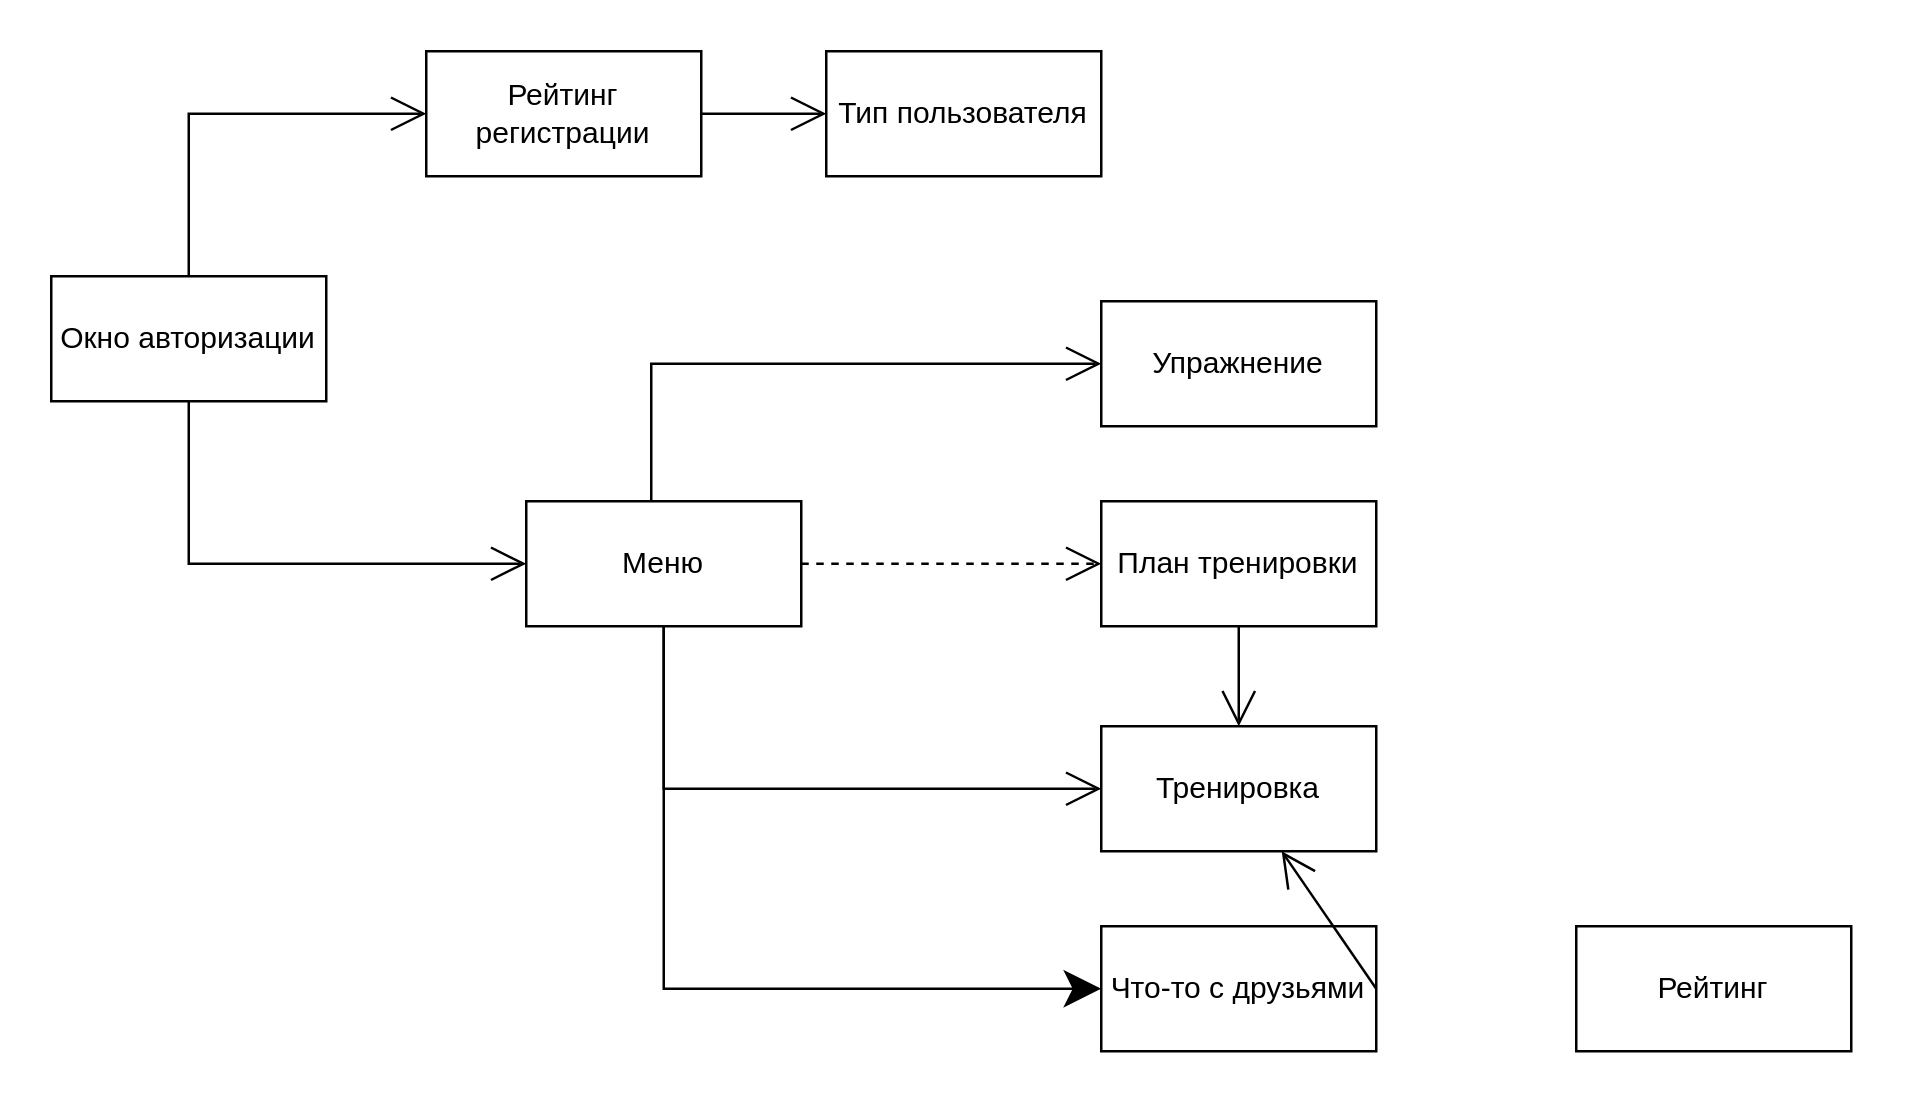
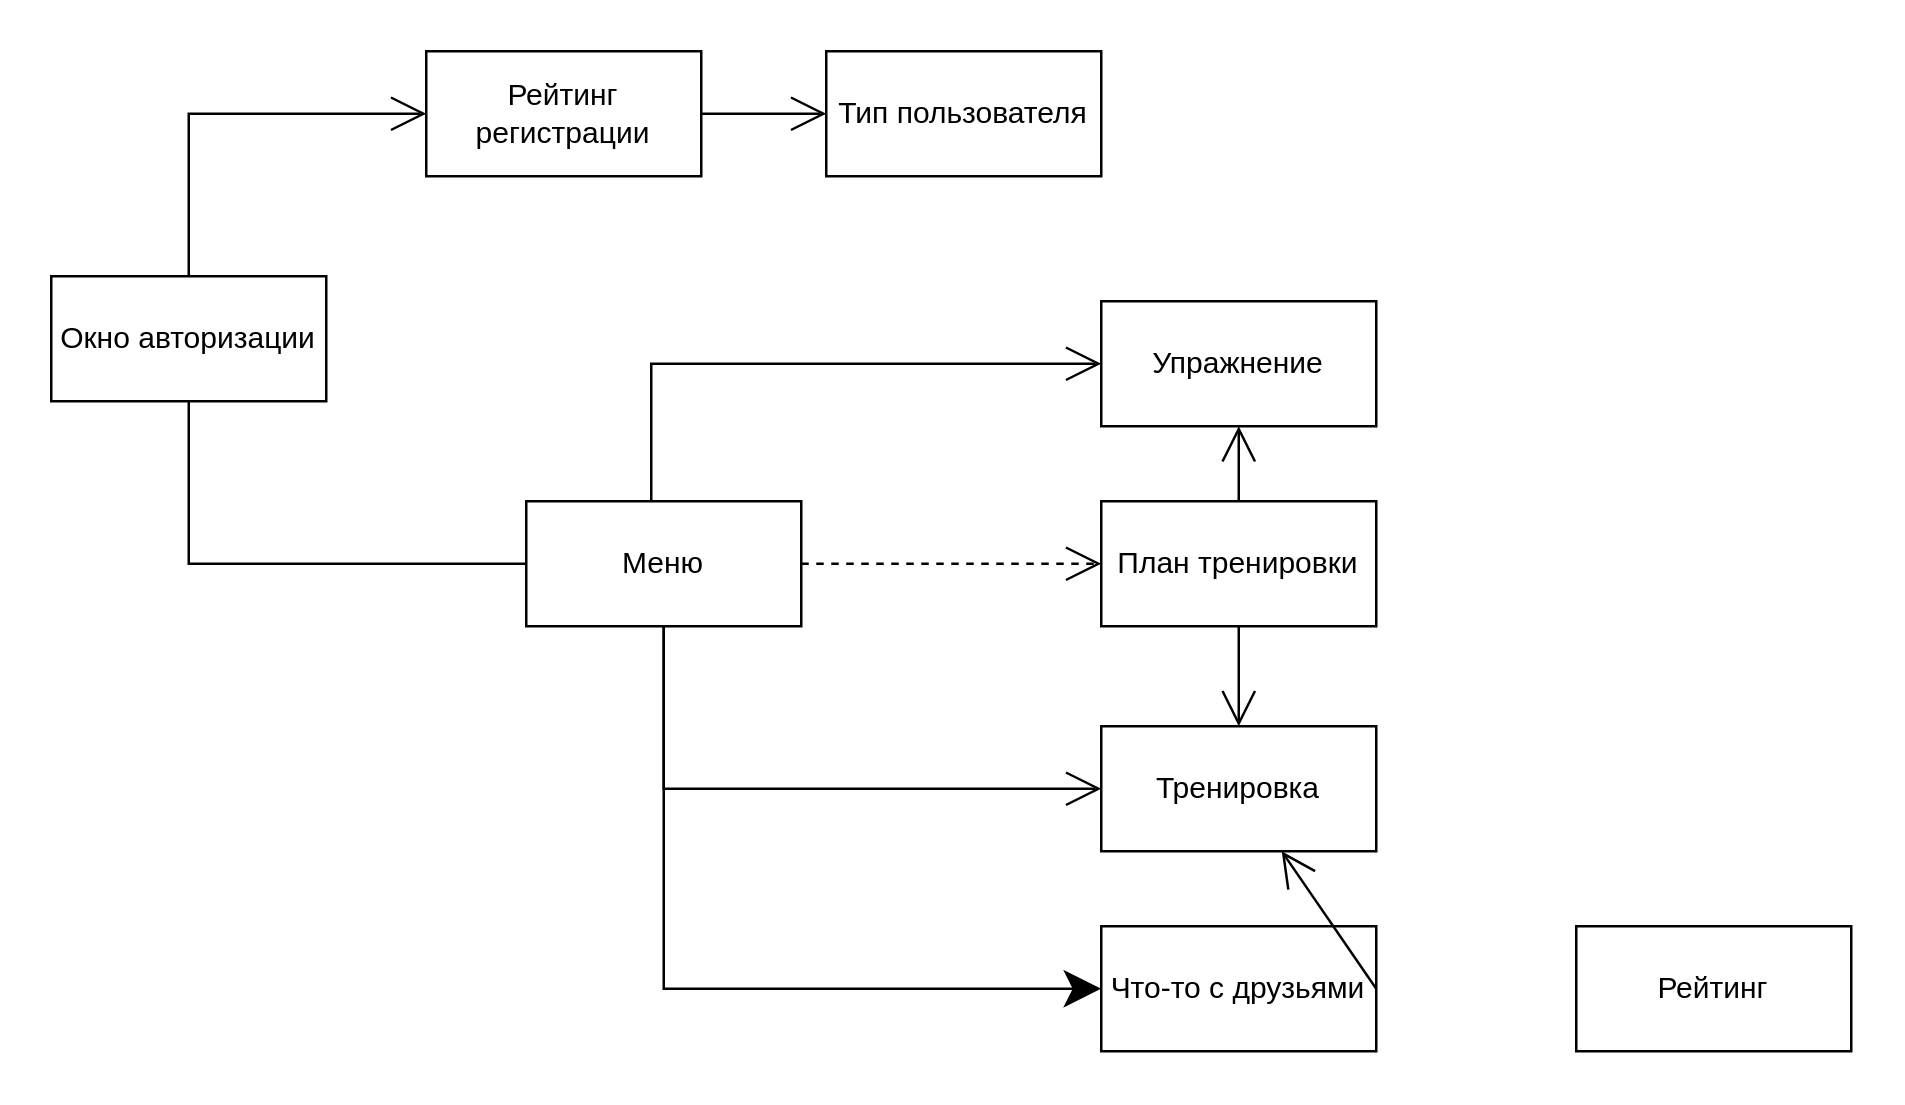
edge "План тренировки" -> "Упражнение": added
edge "Окно авторизации" -> "Меню": arrowhead open -> none
